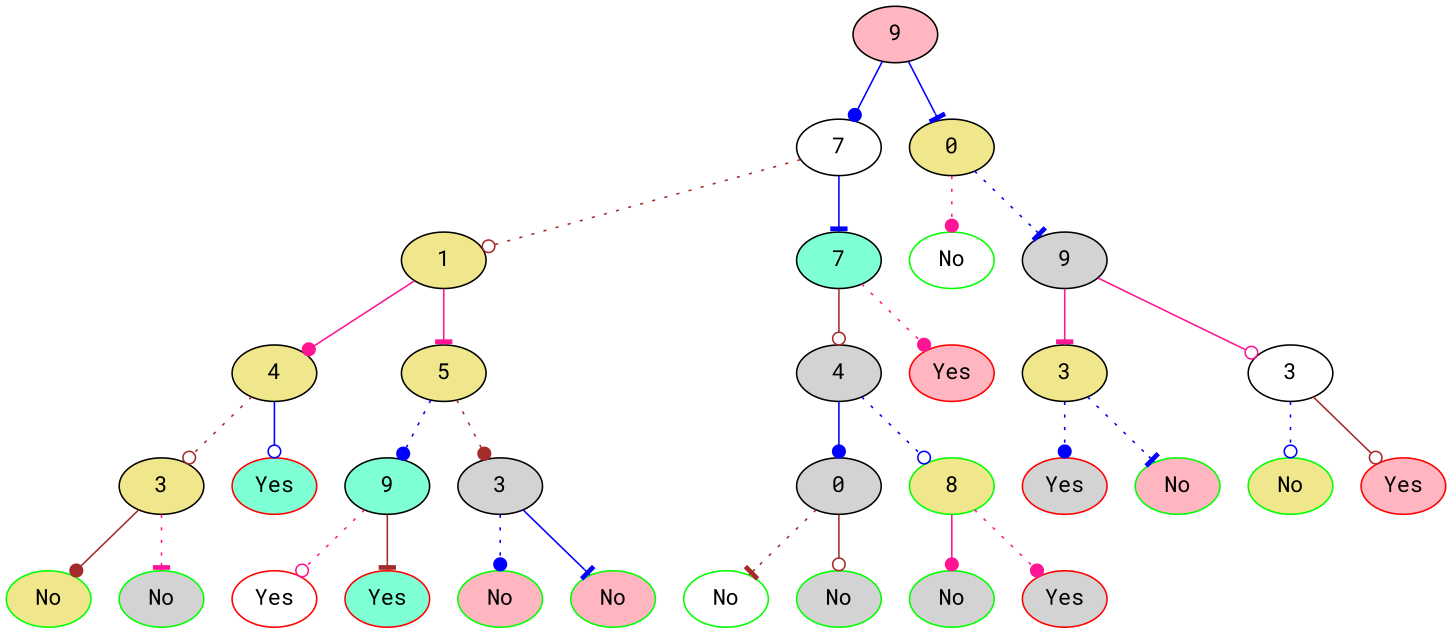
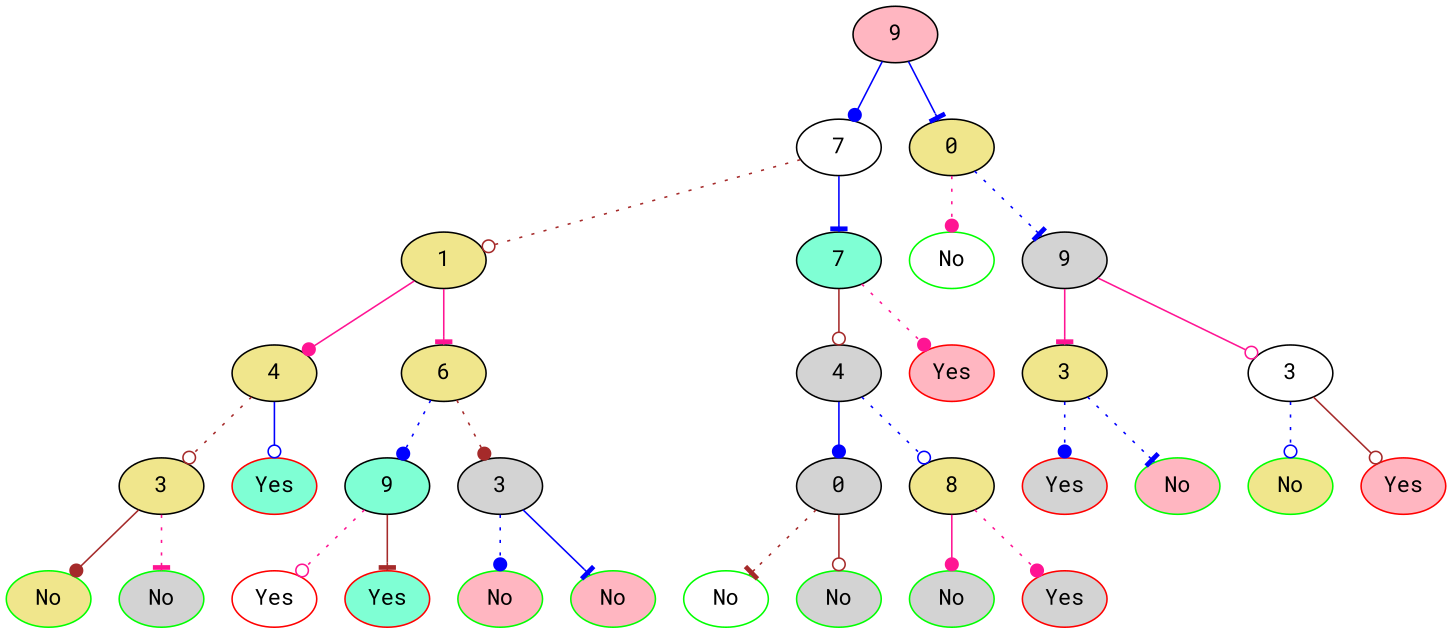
node "5": label "5" -> "6"
node "8": color green -> black
